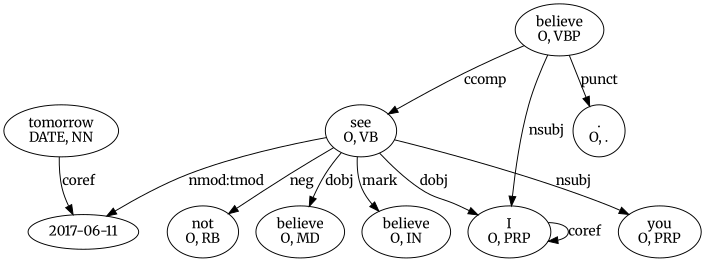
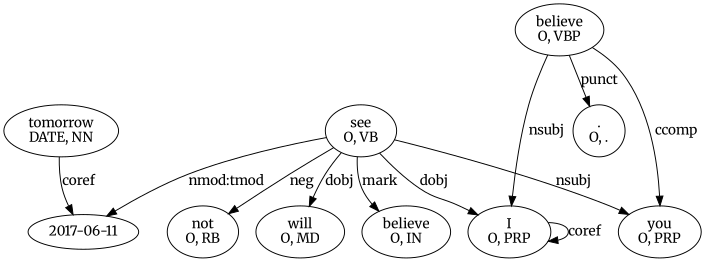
edge "believe O, VBP" -> "see O, VB": now "believe O, VBP" -> "you O, PRP"
node "believe O, MD": label "believe O, MD" -> "will O, MD"
